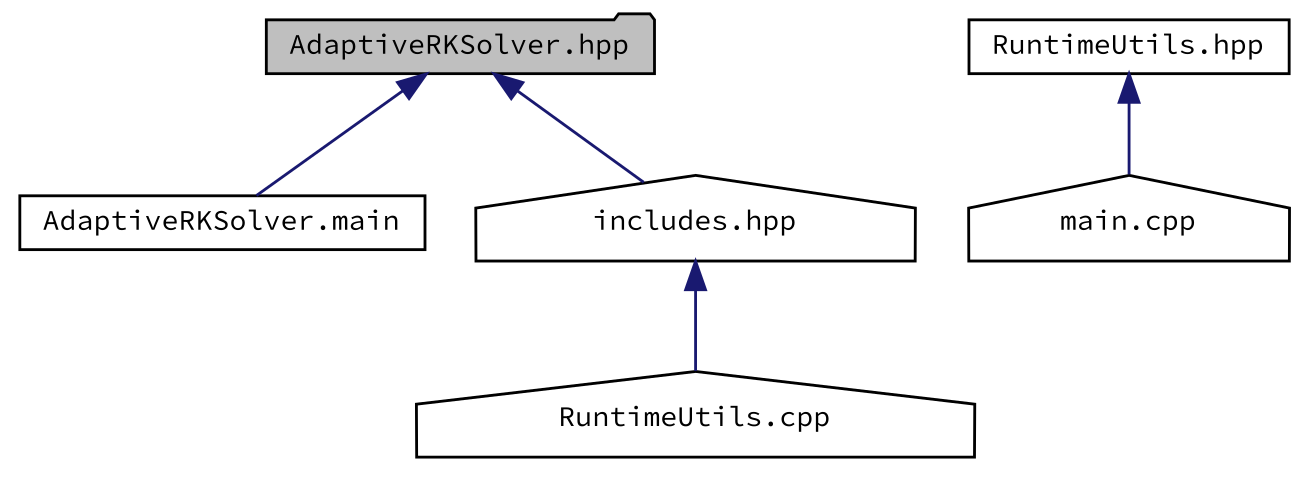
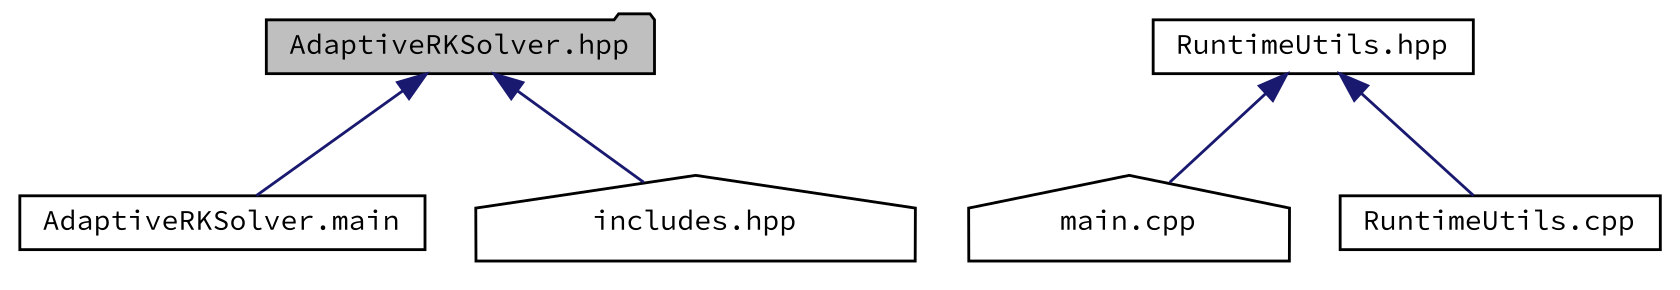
edge "RuntimeUtils.cpp" -> "includes.hpp": now "RuntimeUtils.cpp" -> "RuntimeUtils.hpp"
node "RuntimeUtils.cpp": shape house -> box
